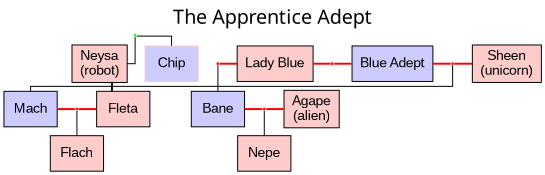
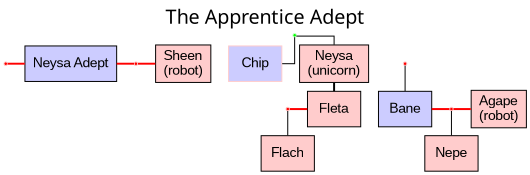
node "Neysa (robot)": label "Neysa (robot)" -> "Neysa (unicorn)"
node "Lady Blue": removed
node "Blue Adept": label "Blue Adept" -> "Neysa Adept"
node "Sheen (unicorn)": label "Sheen (unicorn)" -> "Sheen (robot)"
node "Mach": removed
node "Agape (alien)": label "Agape (alien)" -> "Agape (robot)"
